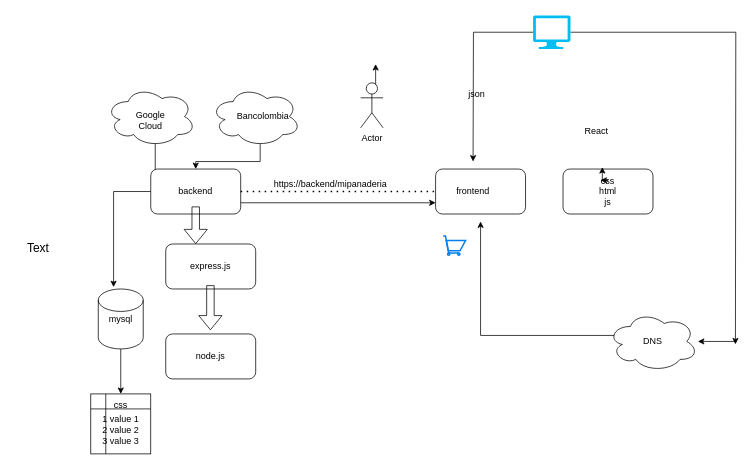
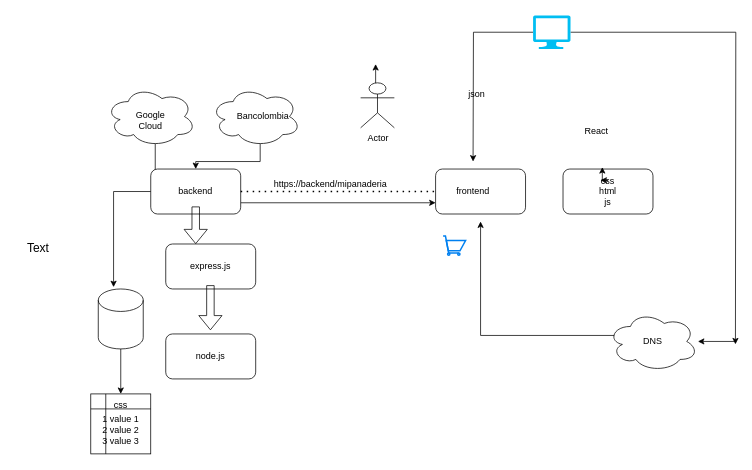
node "Actor": size 23x45 -> 34x45
node "mysql": removed
